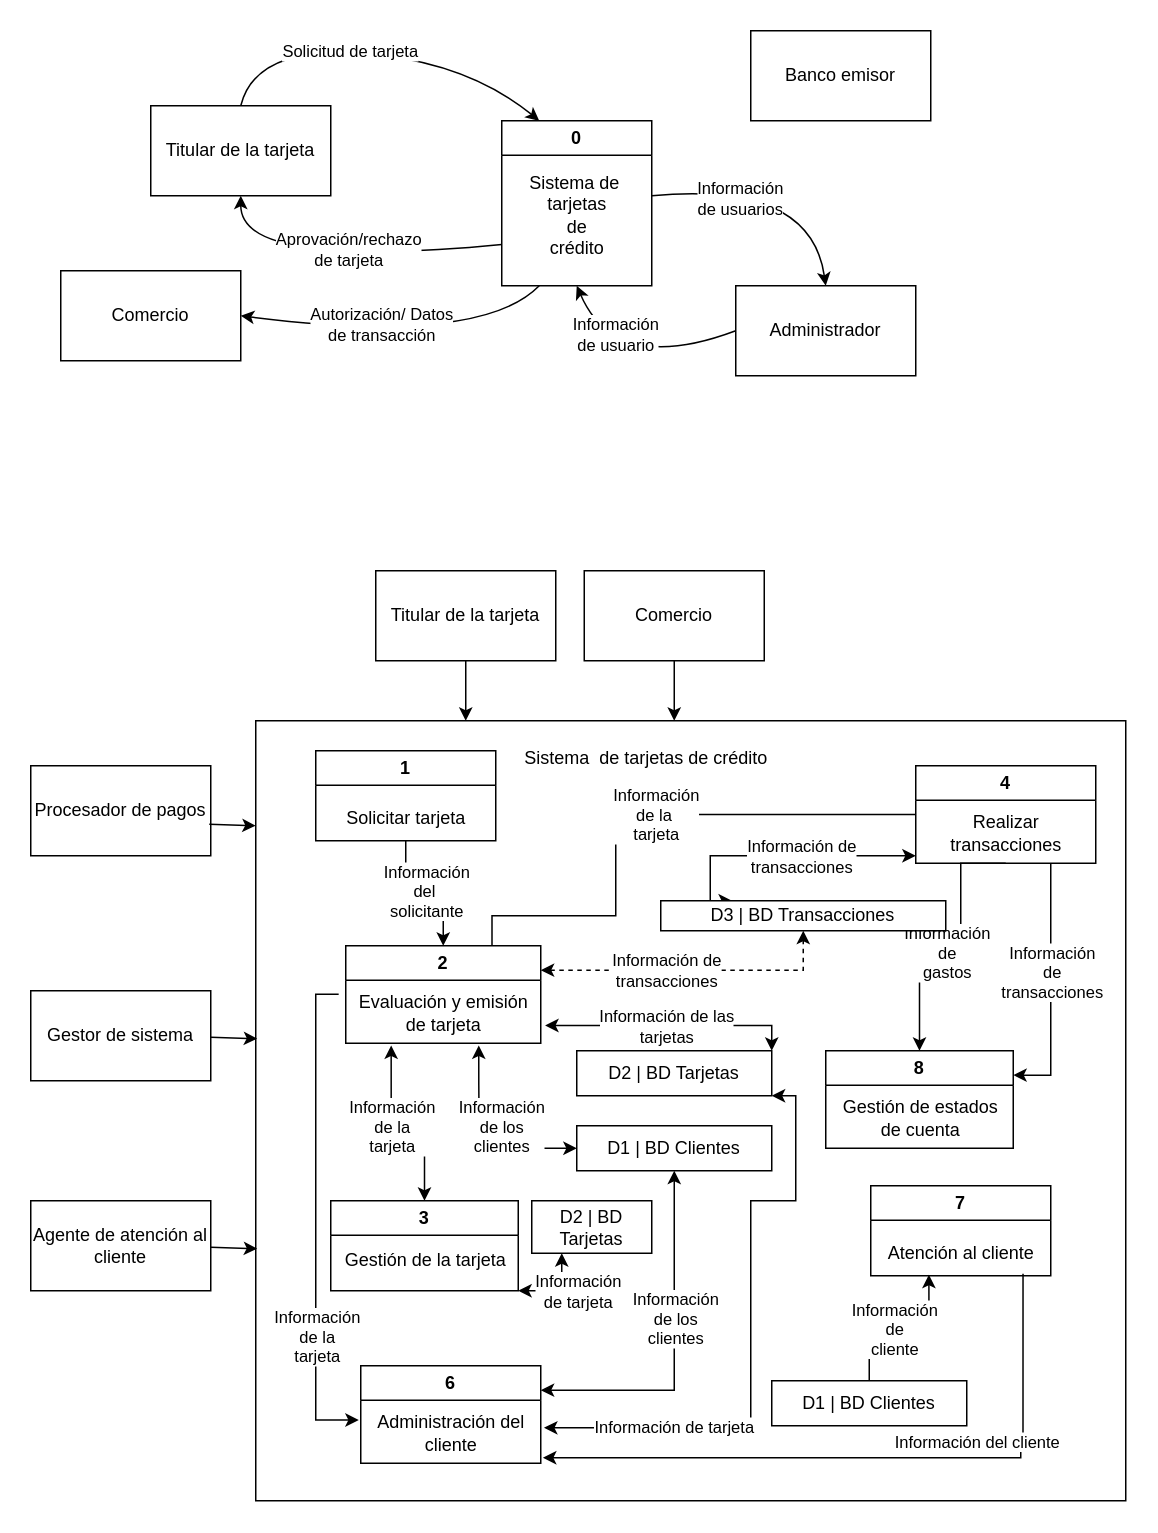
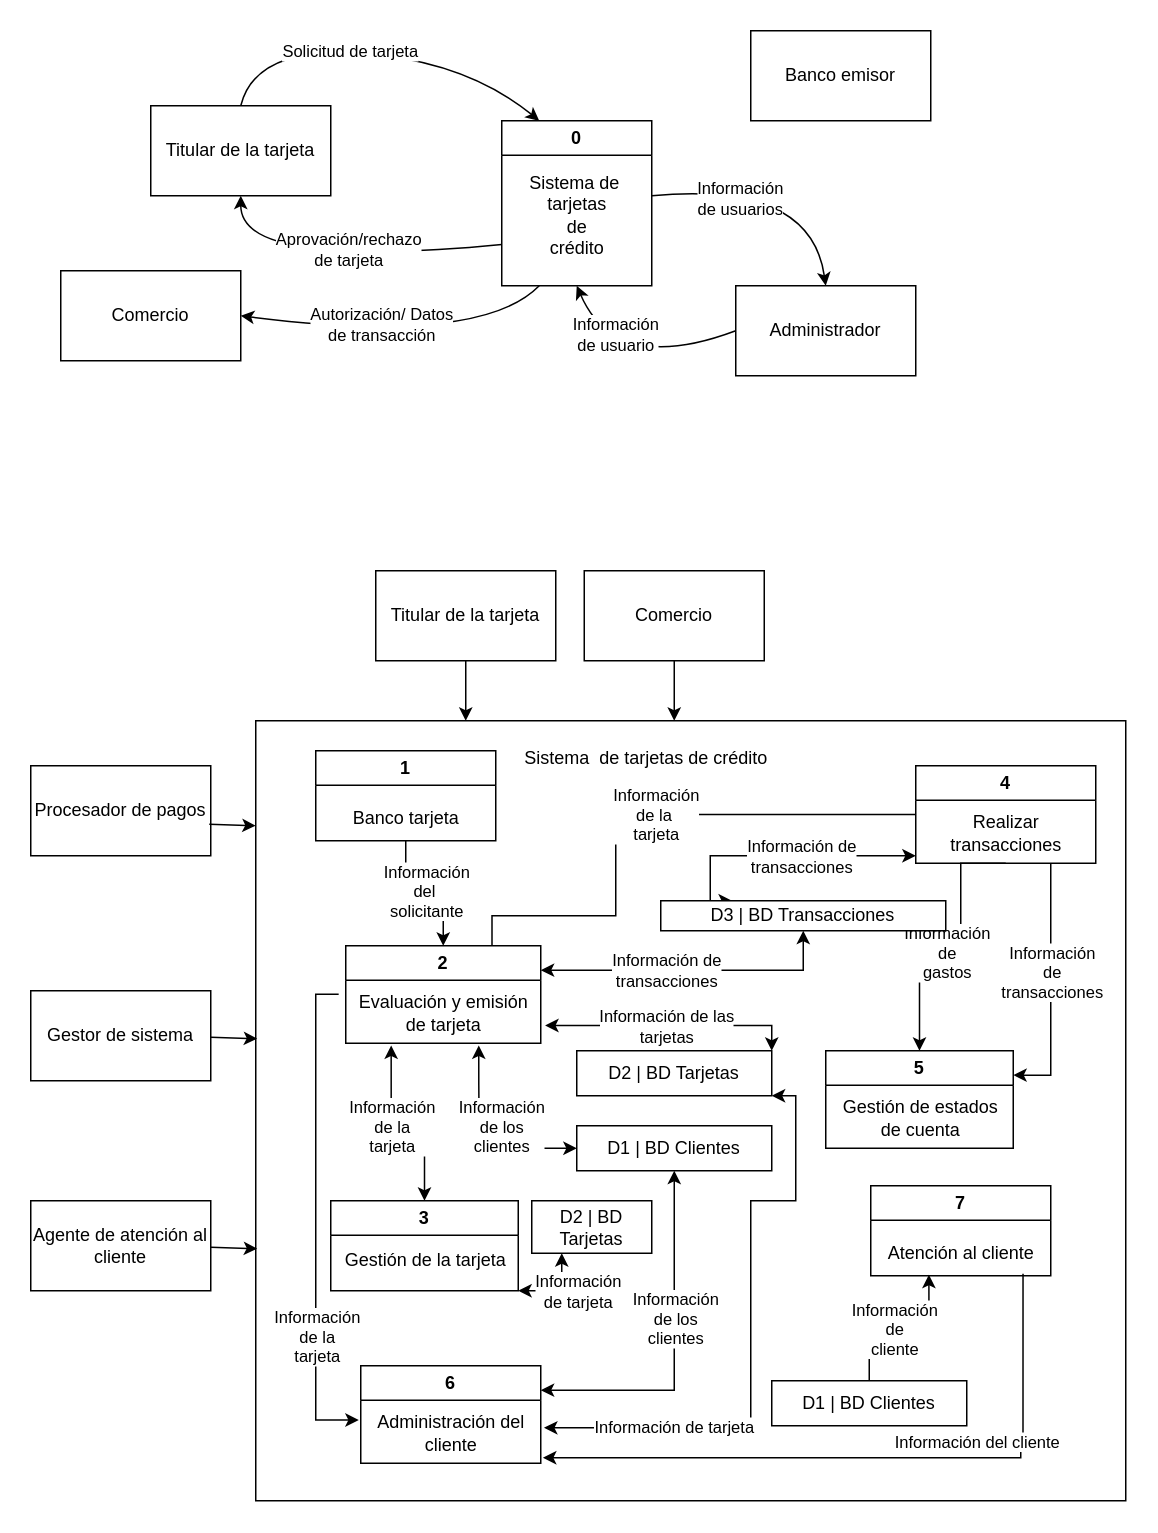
node "Solicitar tarjeta": label "Solicitar tarjeta" -> "Banco tarjeta"
edge "D3 | BD Transacciones" -- "2": style dashed -> solid
node "8": label "8" -> "5"
